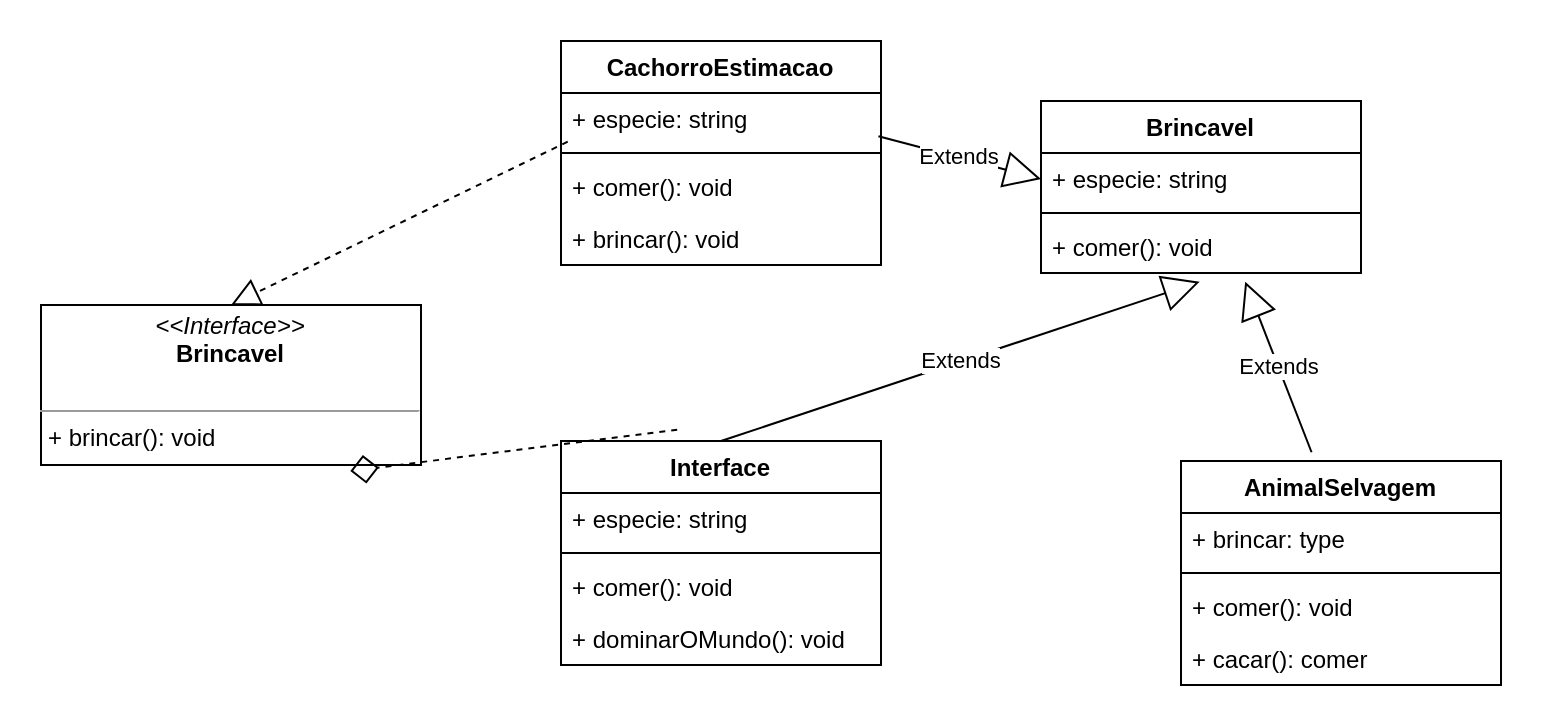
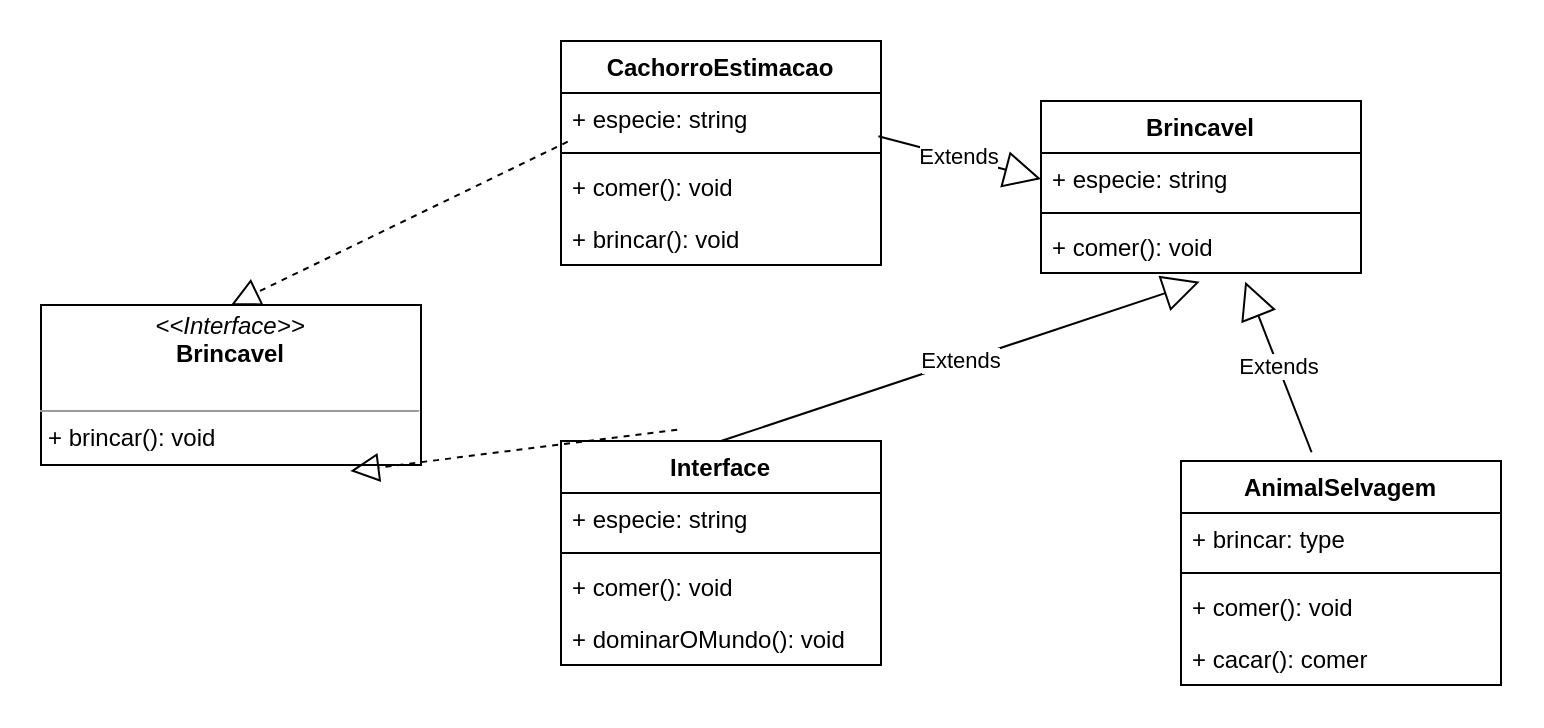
edge "Interface" -> "<<Interface>> Brincavel + brincar(): void": arrowhead diamond -> block
